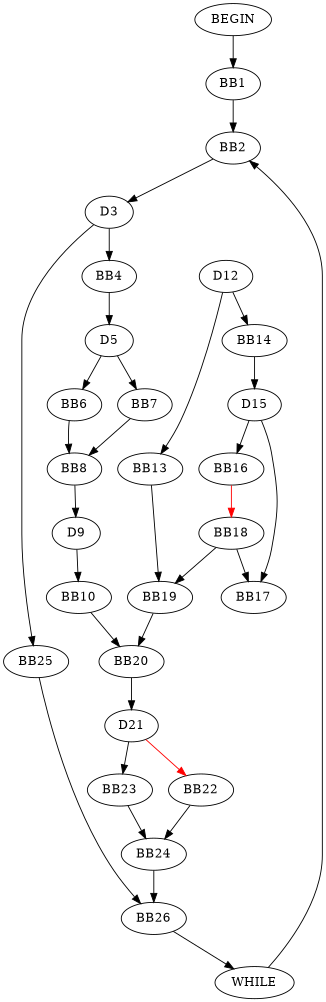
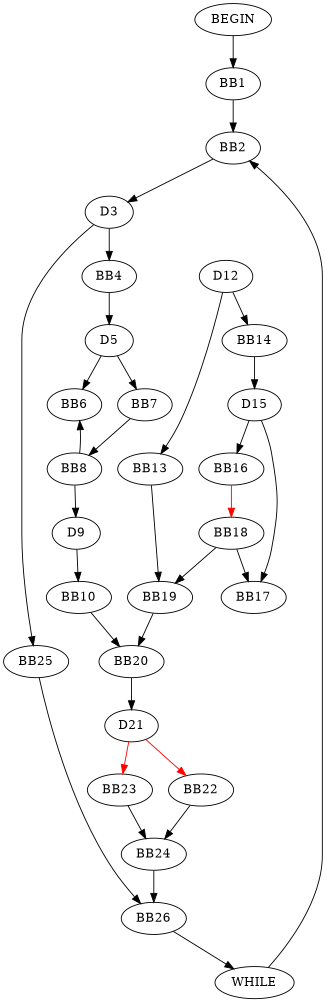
edge "BB6" -> "BB8": reversed
edge "D21" -> "BB23": color black -> red
